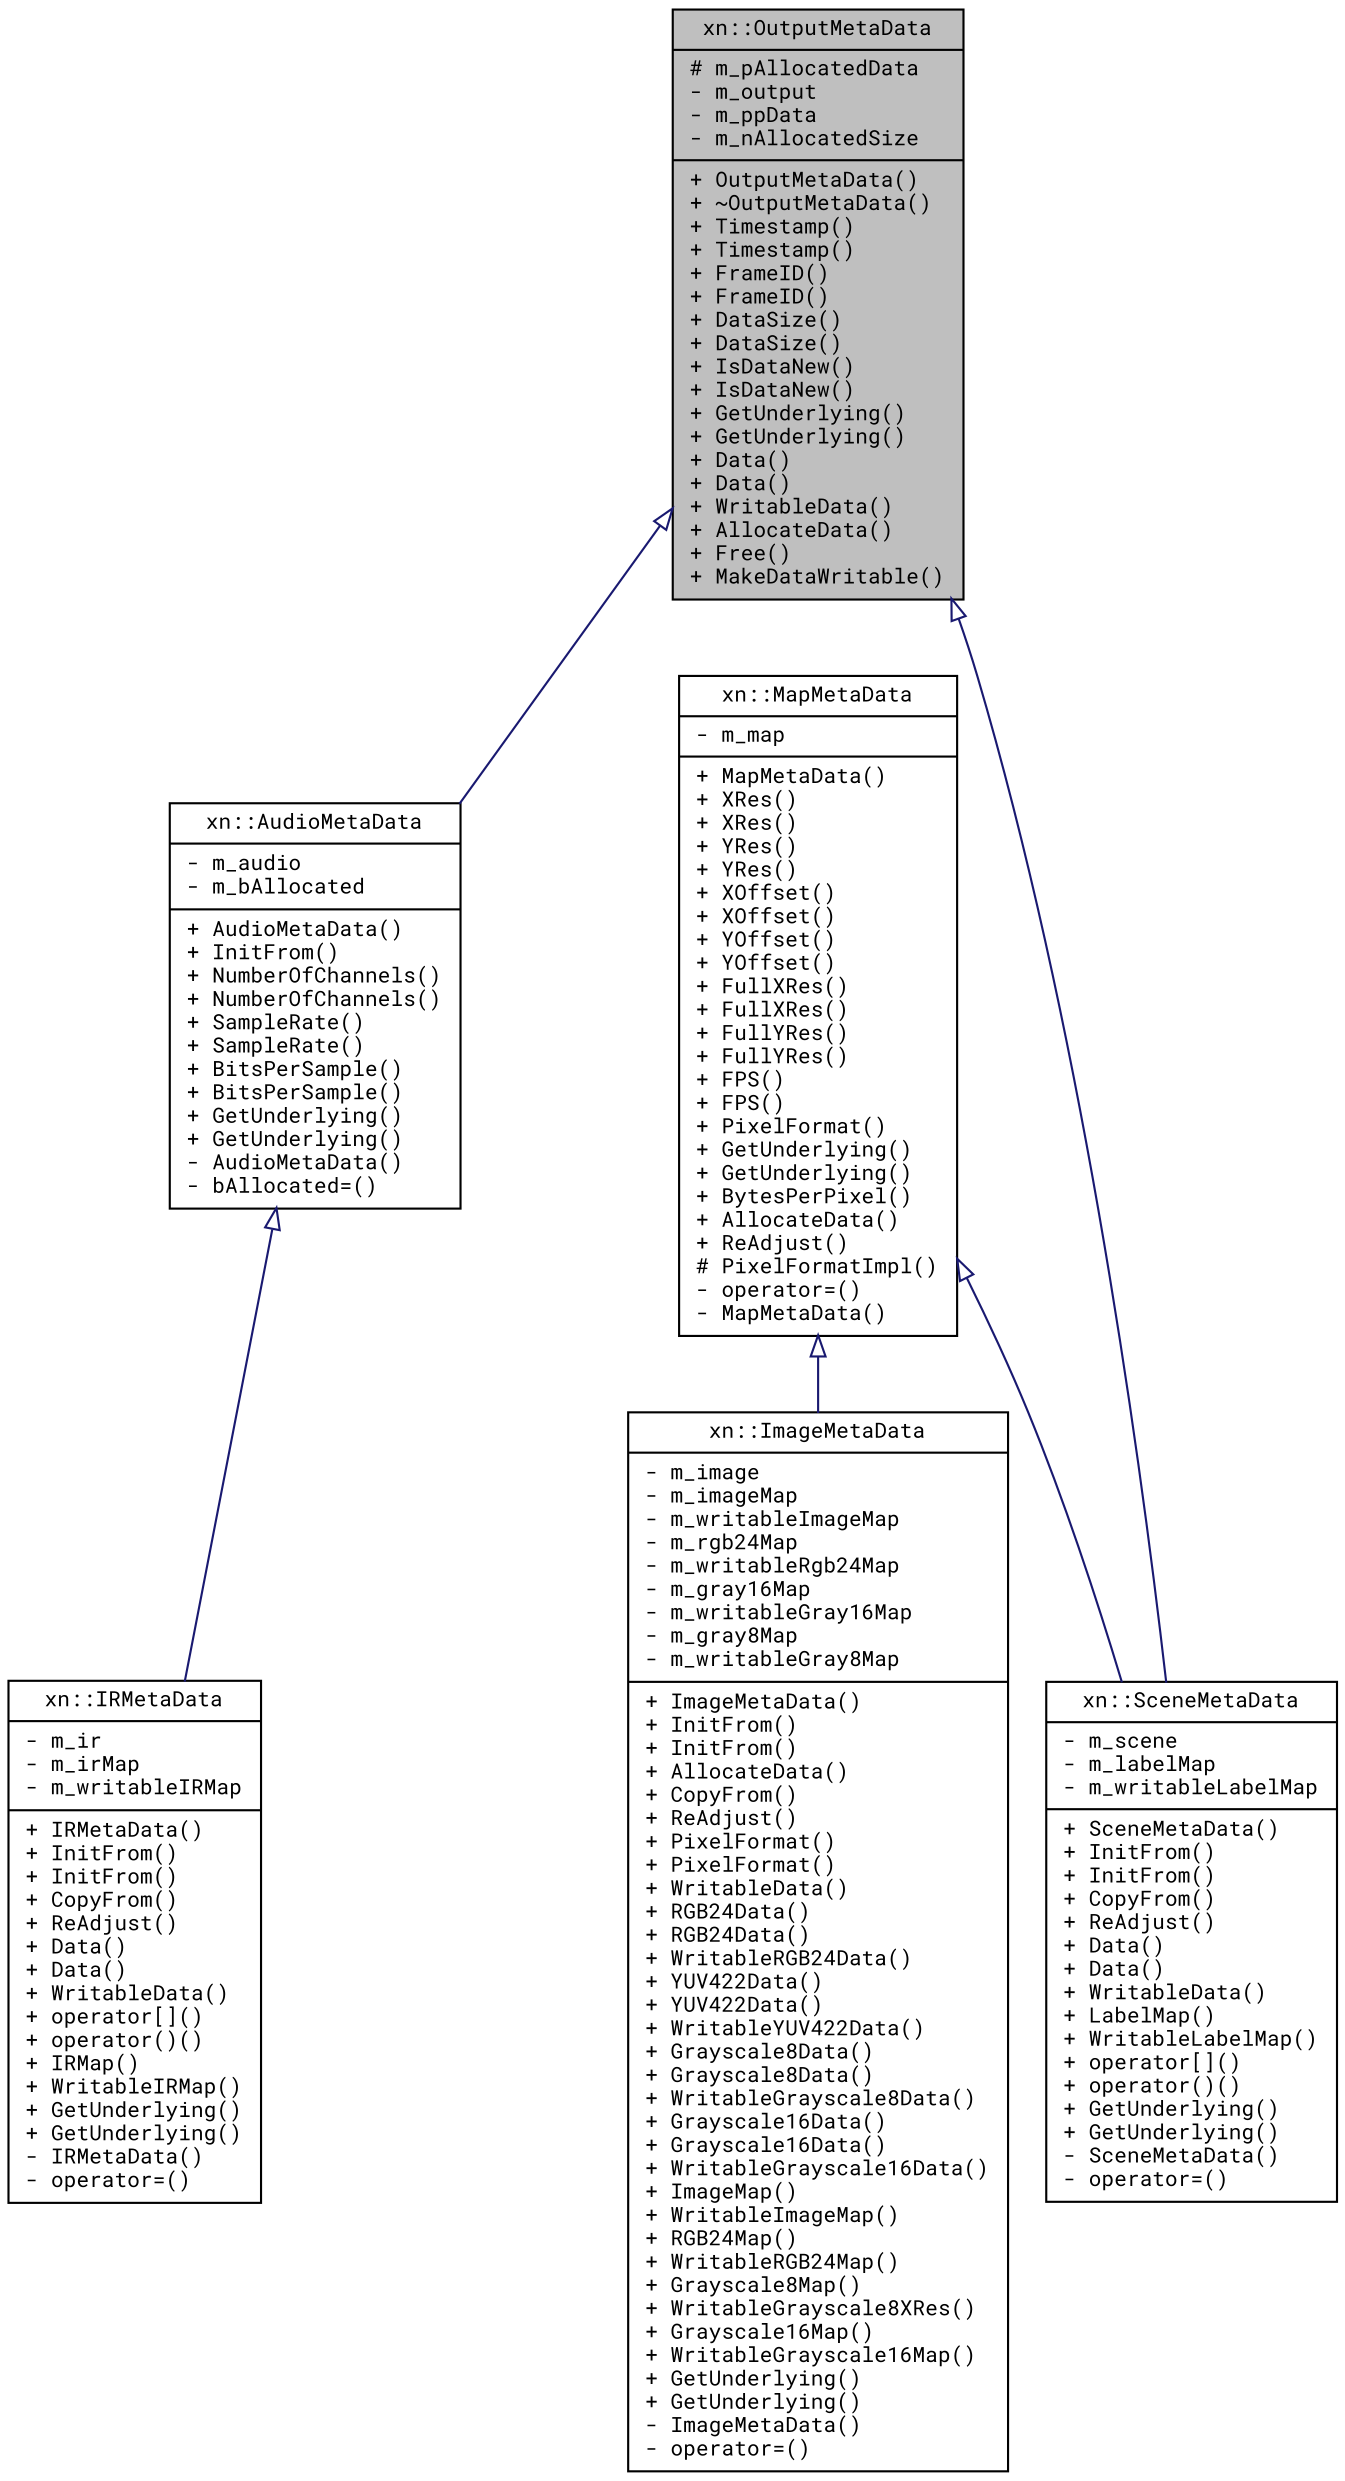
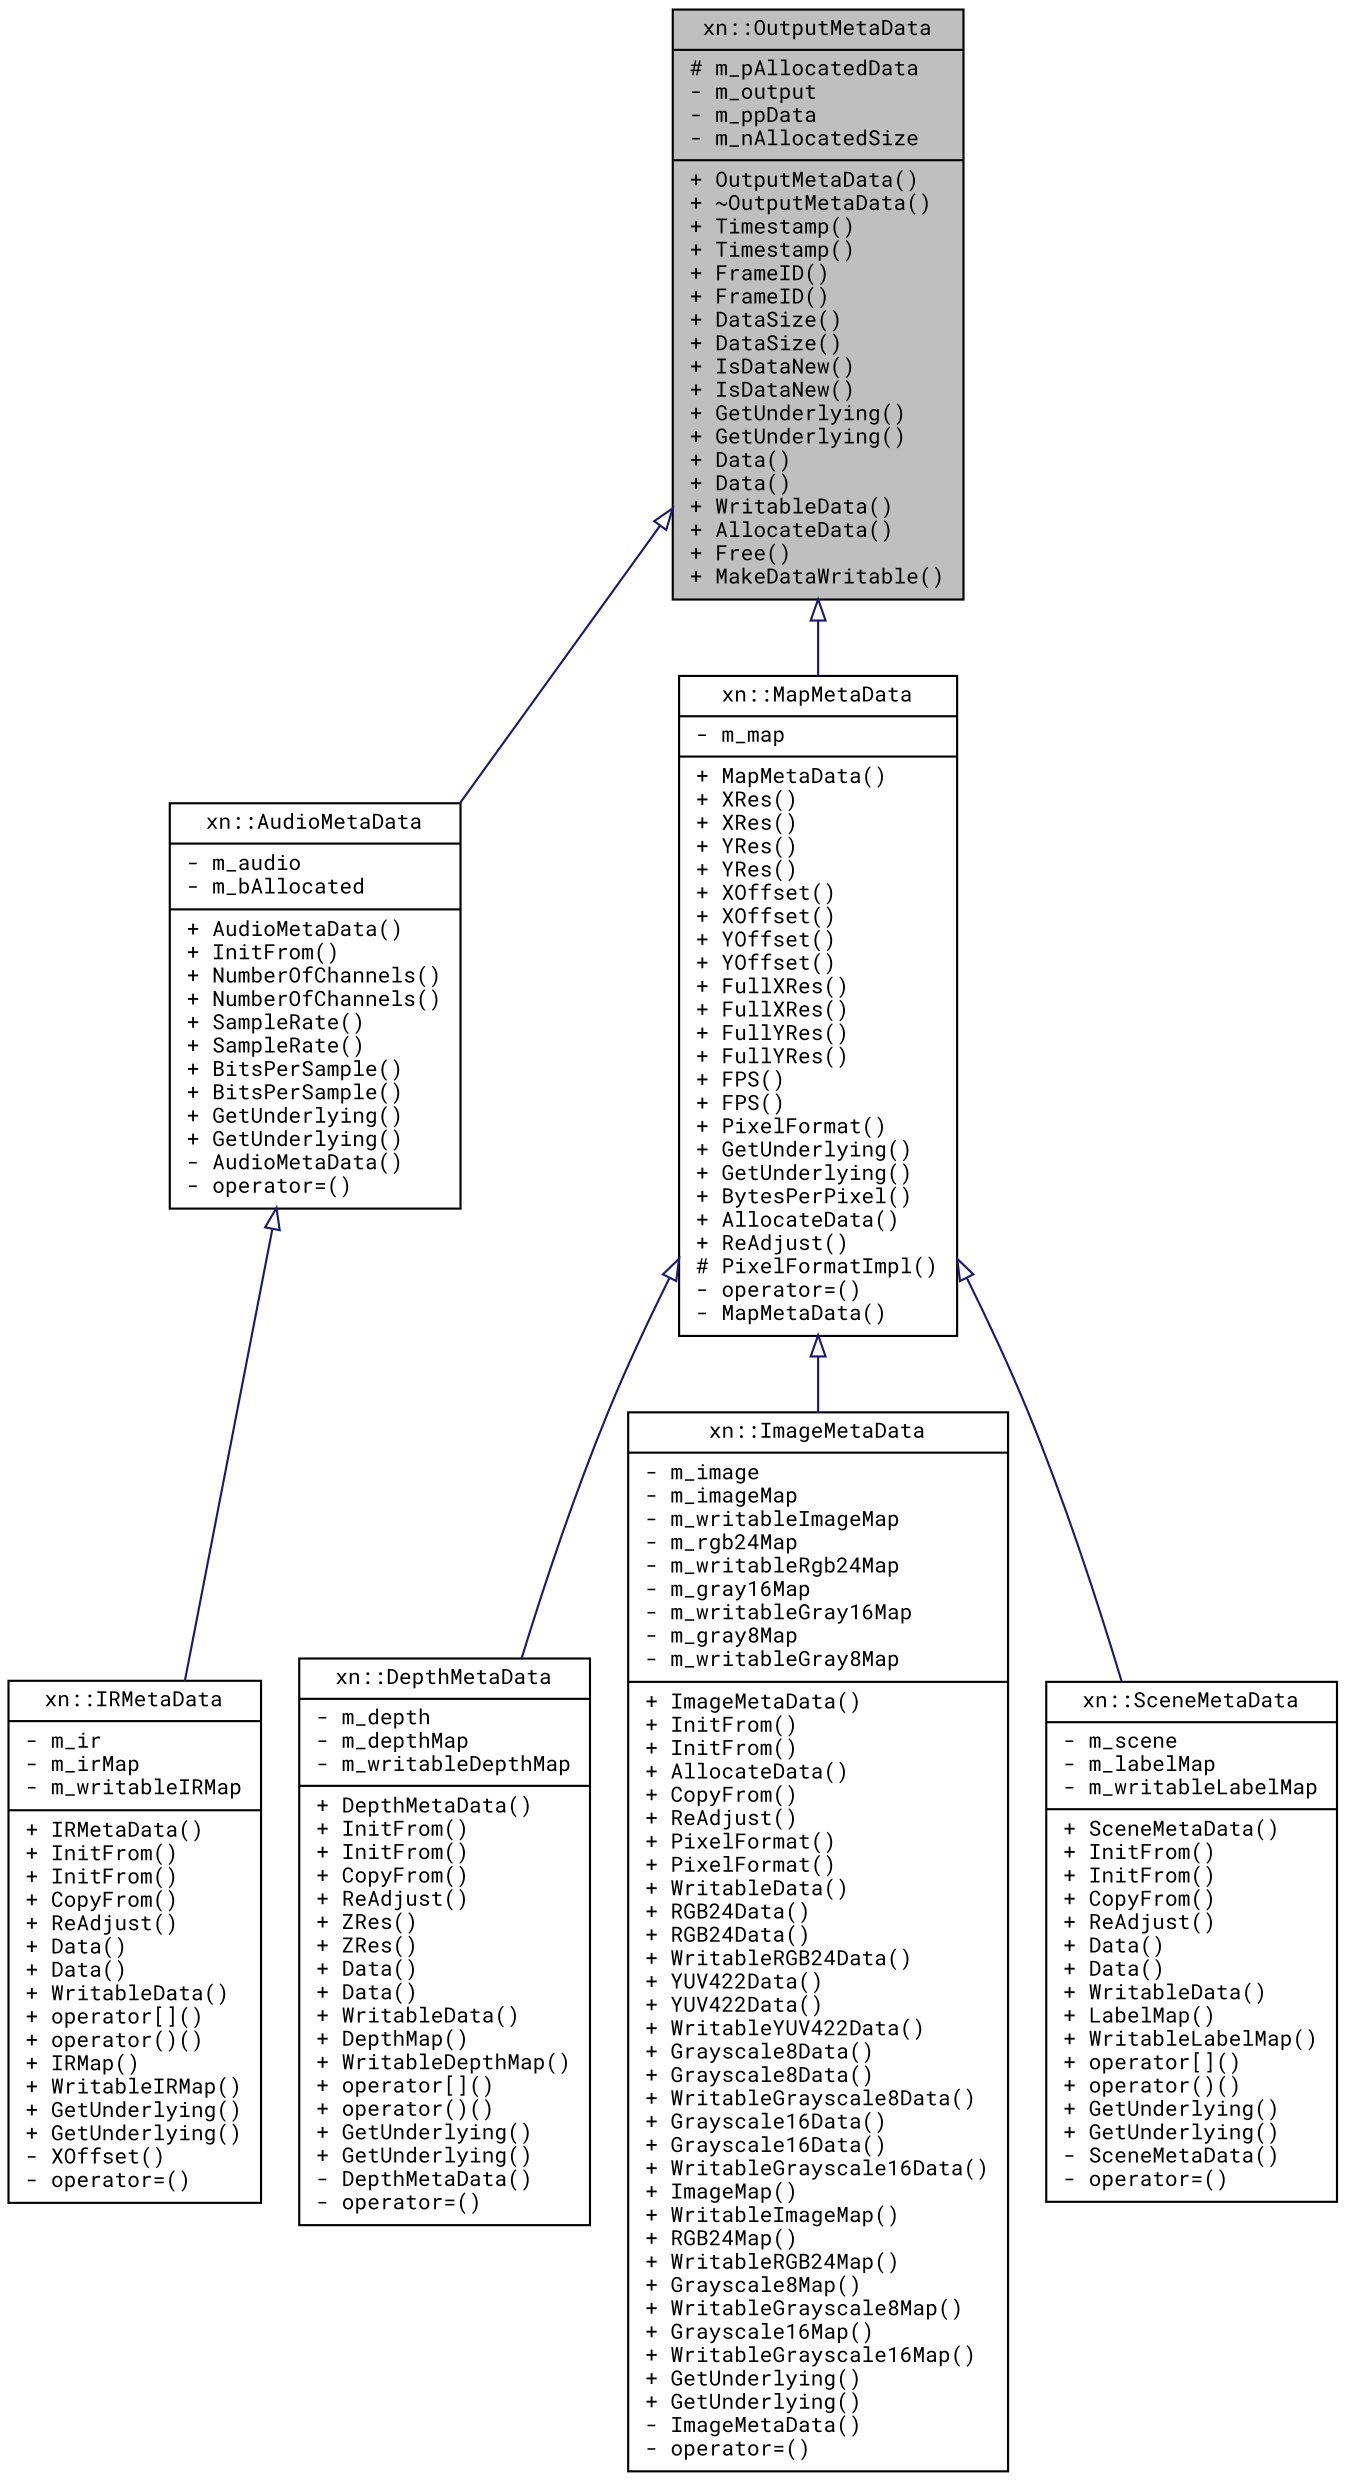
edge "xn::SceneMetaData" -> "xn::OutputMetaData": now "xn::MapMetaData" -> "xn::OutputMetaData"
node "xn::AudioMetaData": text "- bAllocated=()" -> "- operator=()"
node "xn::DepthMetaData": added
node "xn::IRMetaData": text "- IRMetaData()" -> "- XOffset()"
node "xn::ImageMetaData": text "+ WritableGrayscale8XRes()" -> "+ WritableGrayscale8Map()"
